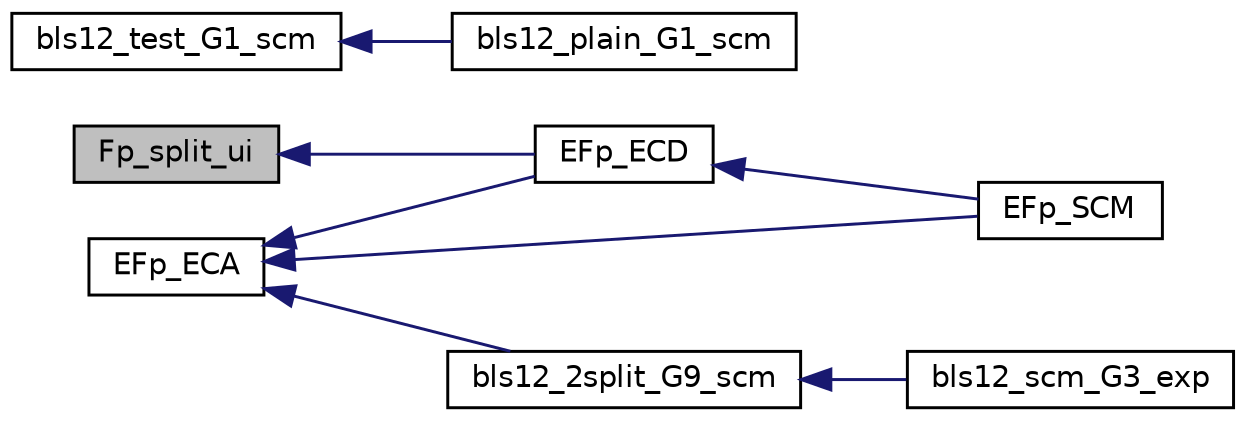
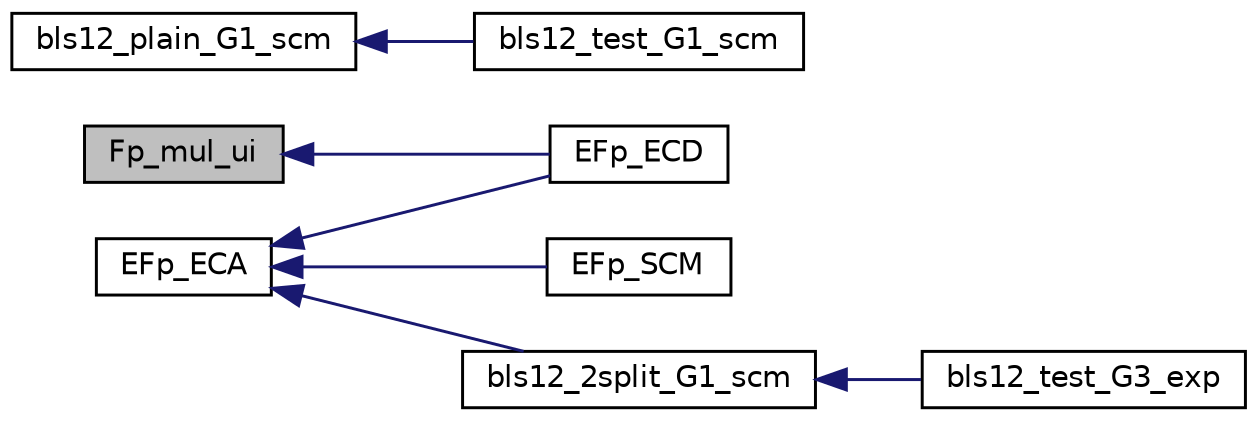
edge "bls12_plain_G1_scm" -> "bls12_test_G1_scm": reversed
node "Fp_split_ui": label "Fp_split_ui" -> "Fp_mul_ui"
edge "EFp_SCM" -> "EFp_ECD": removed
node "bls12_2split_G9_scm": label "bls12_2split_G9_scm" -> "bls12_2split_G1_scm"
node "bls12_scm_G3_exp": label "bls12_scm_G3_exp" -> "bls12_test_G3_exp"
